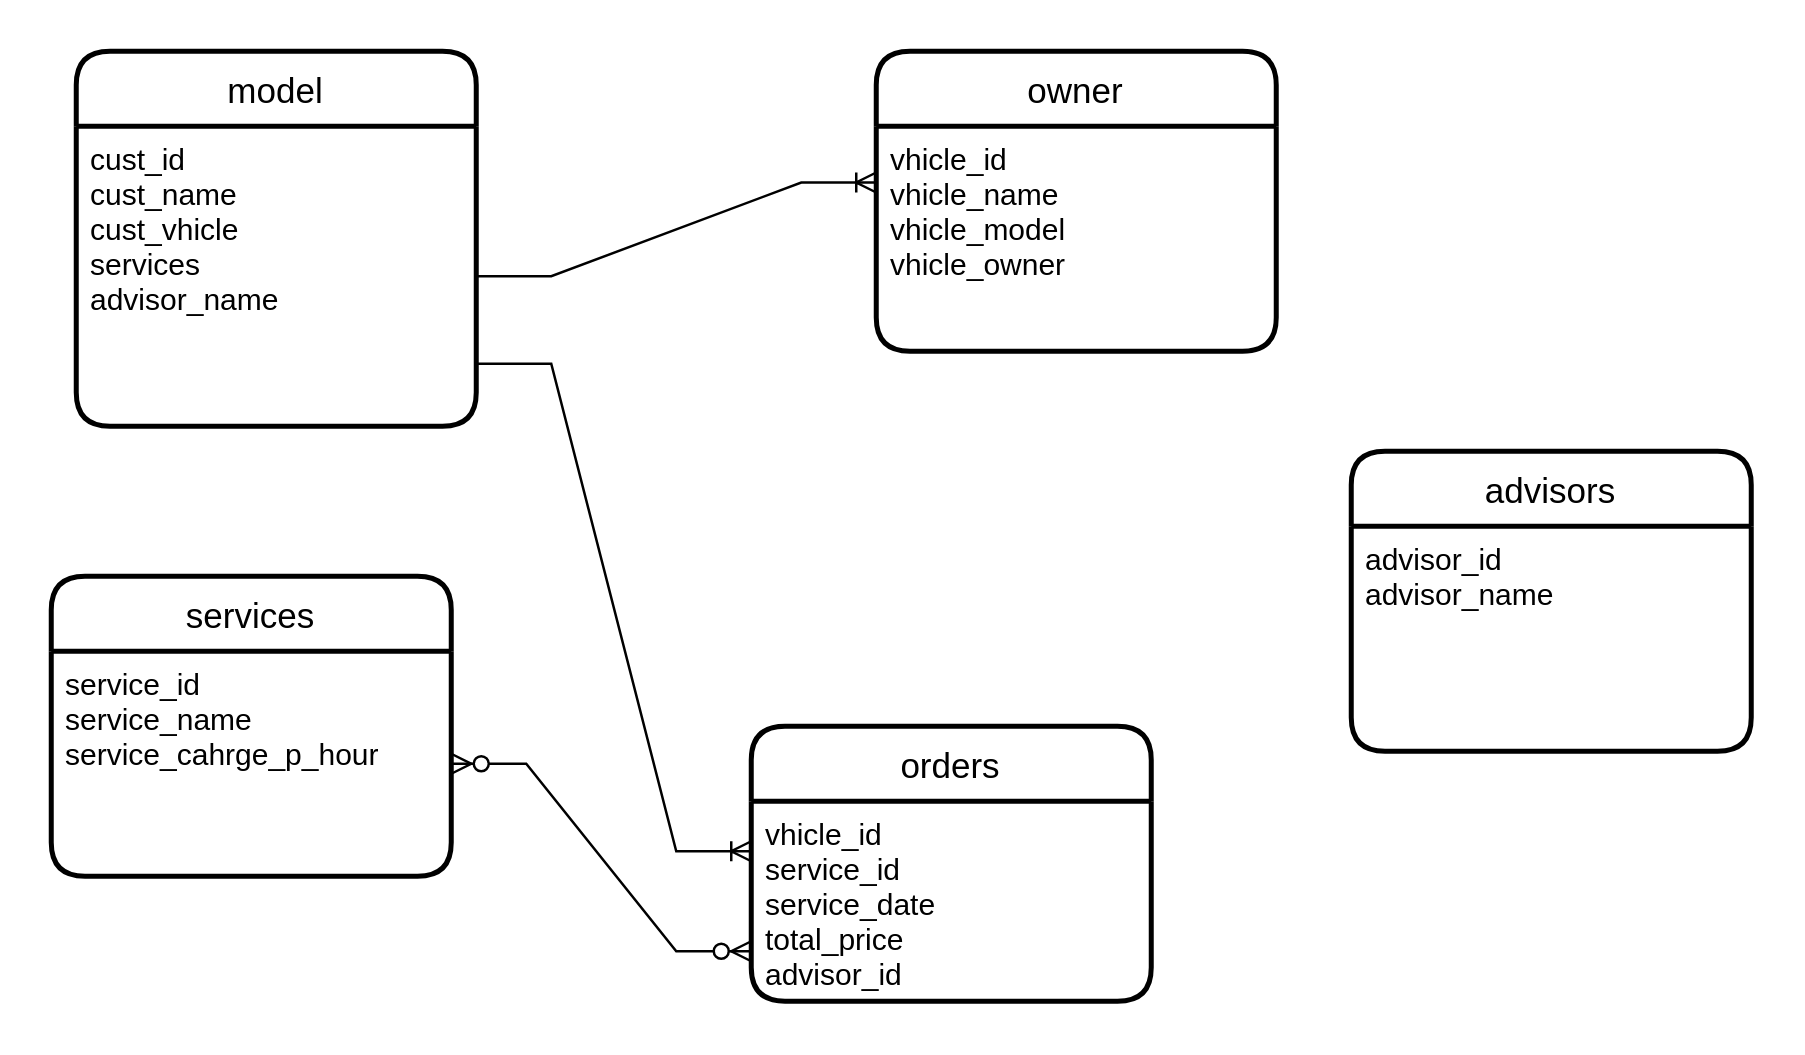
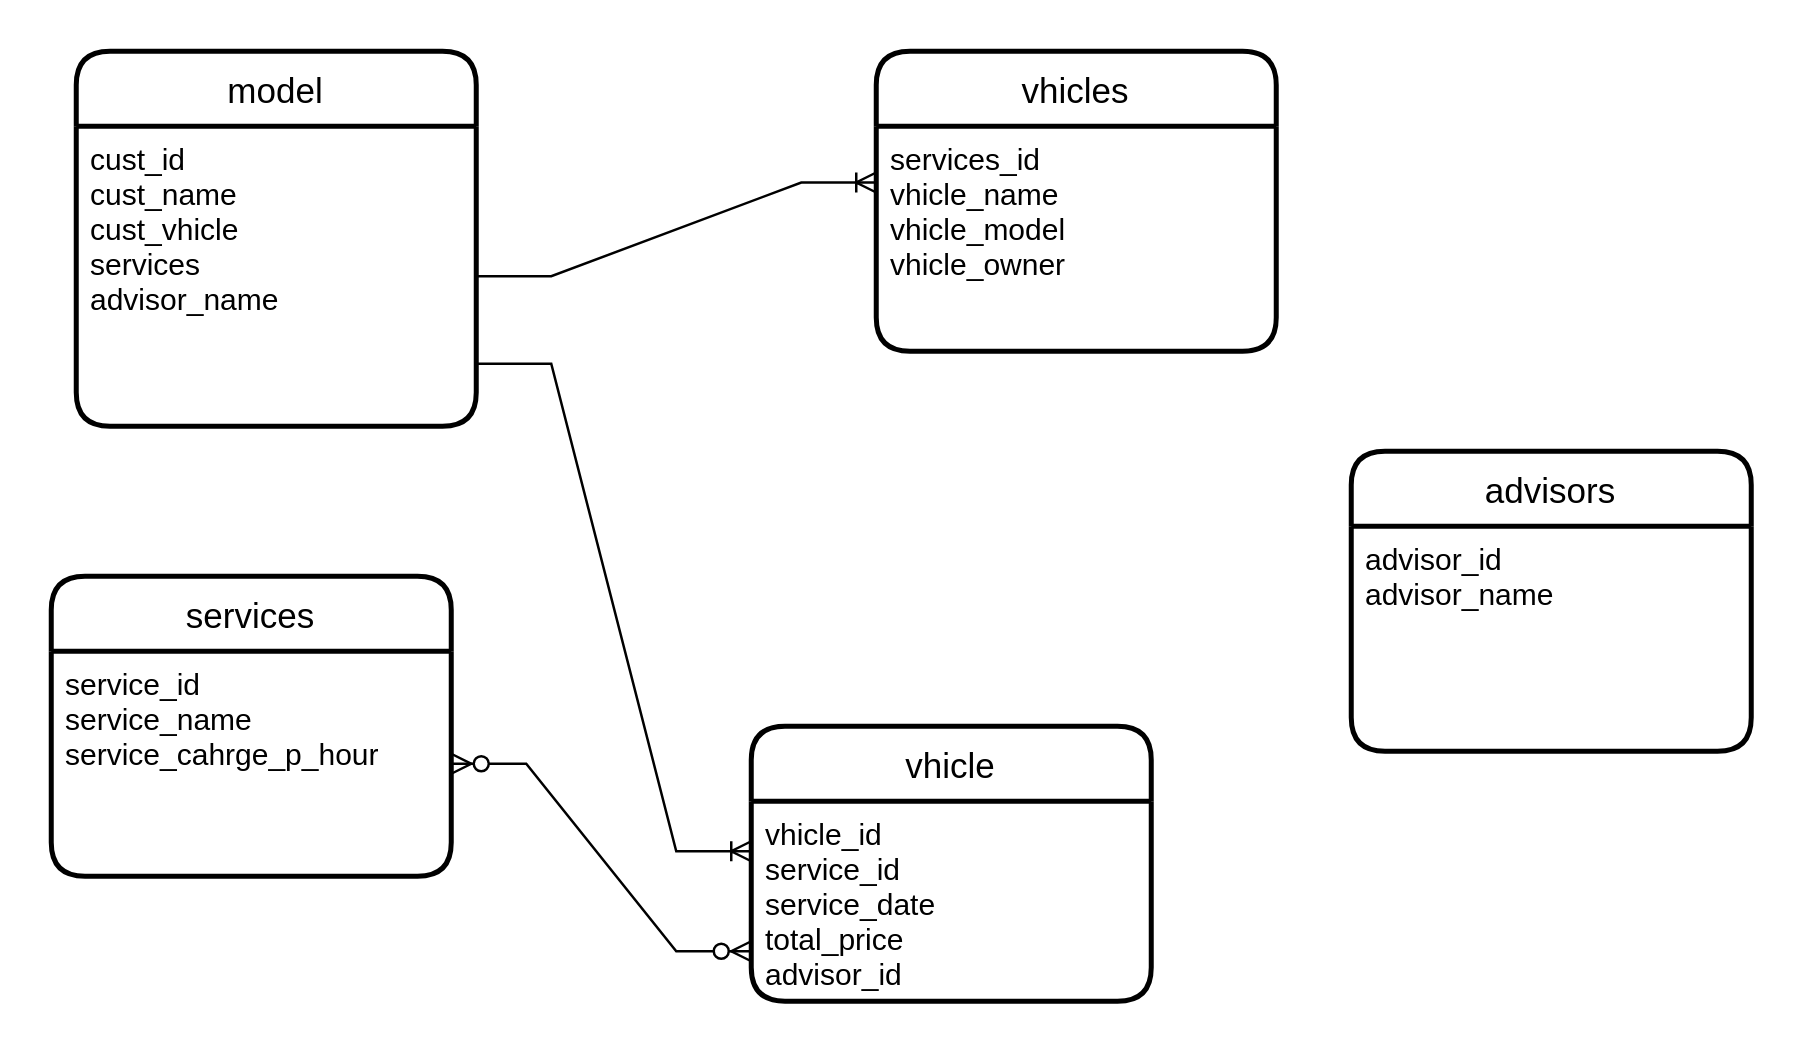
node "owner": label "owner" -> "vhicles"
node "vhicle_id vhicle_name vhicle_model vhicle_owner": label "vhicle_id vhicle_name vhicle_model vhicle_owner" -> "services_id vhicle_name vhicle_model vhicle_owner"
node "orders": label "orders" -> "vhicle"
